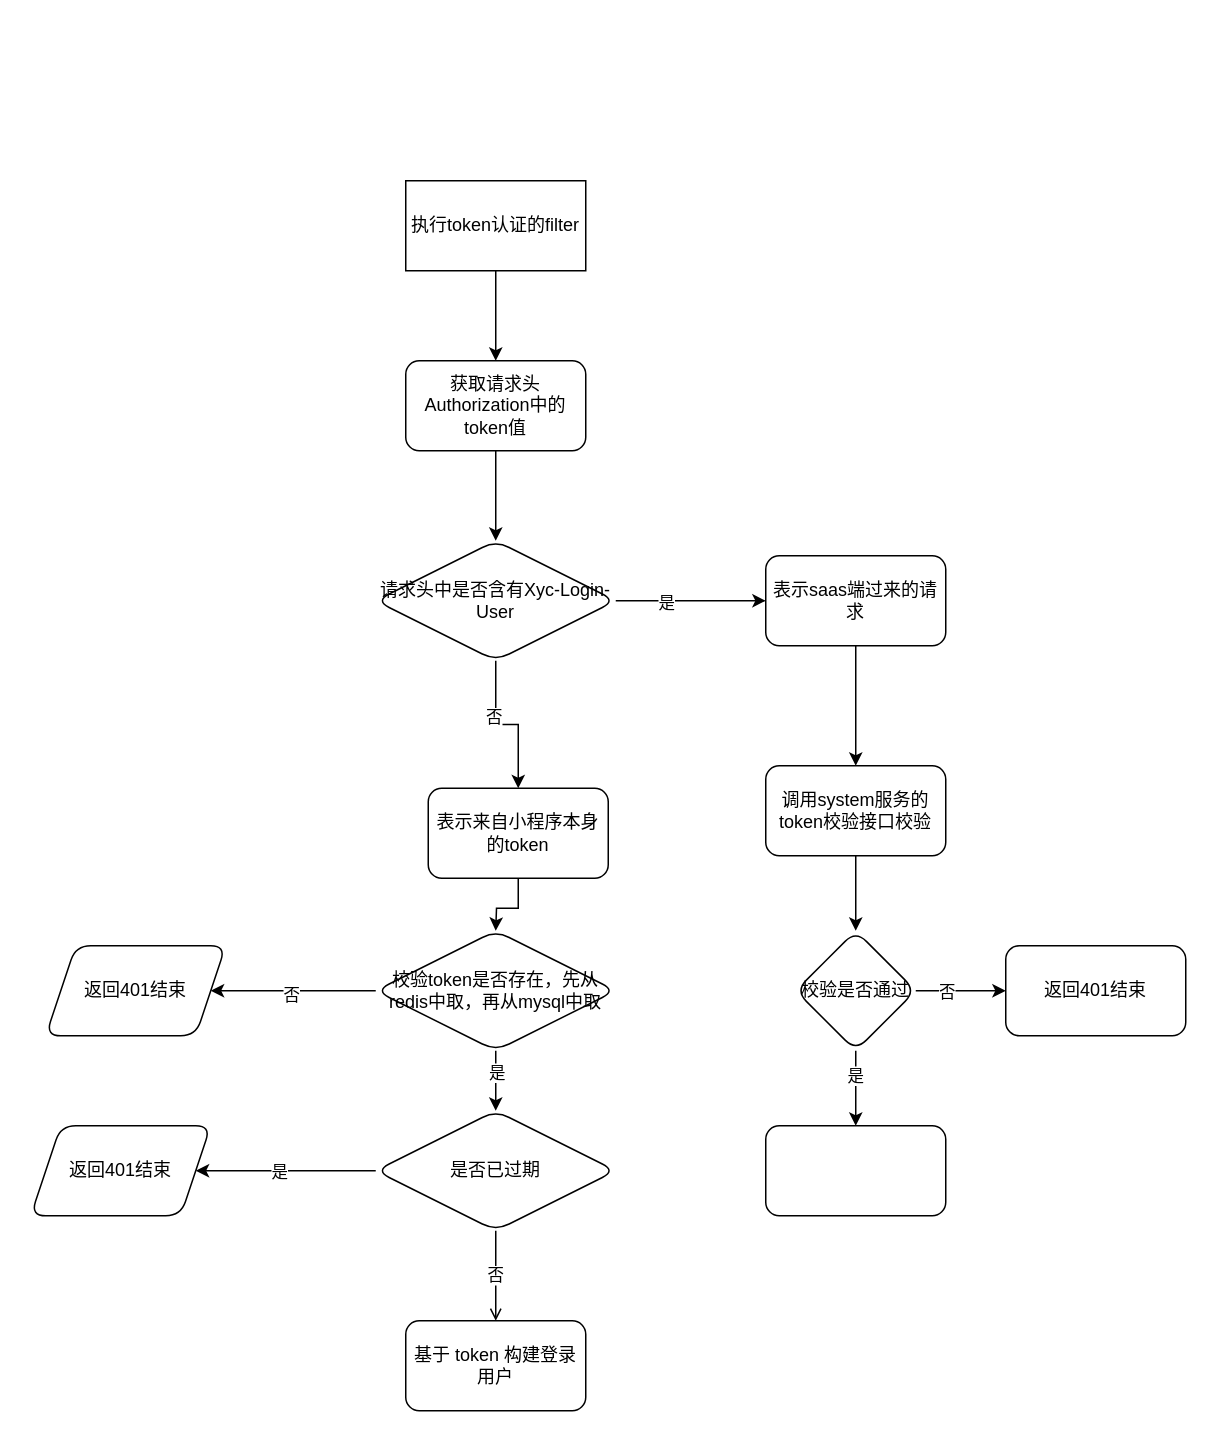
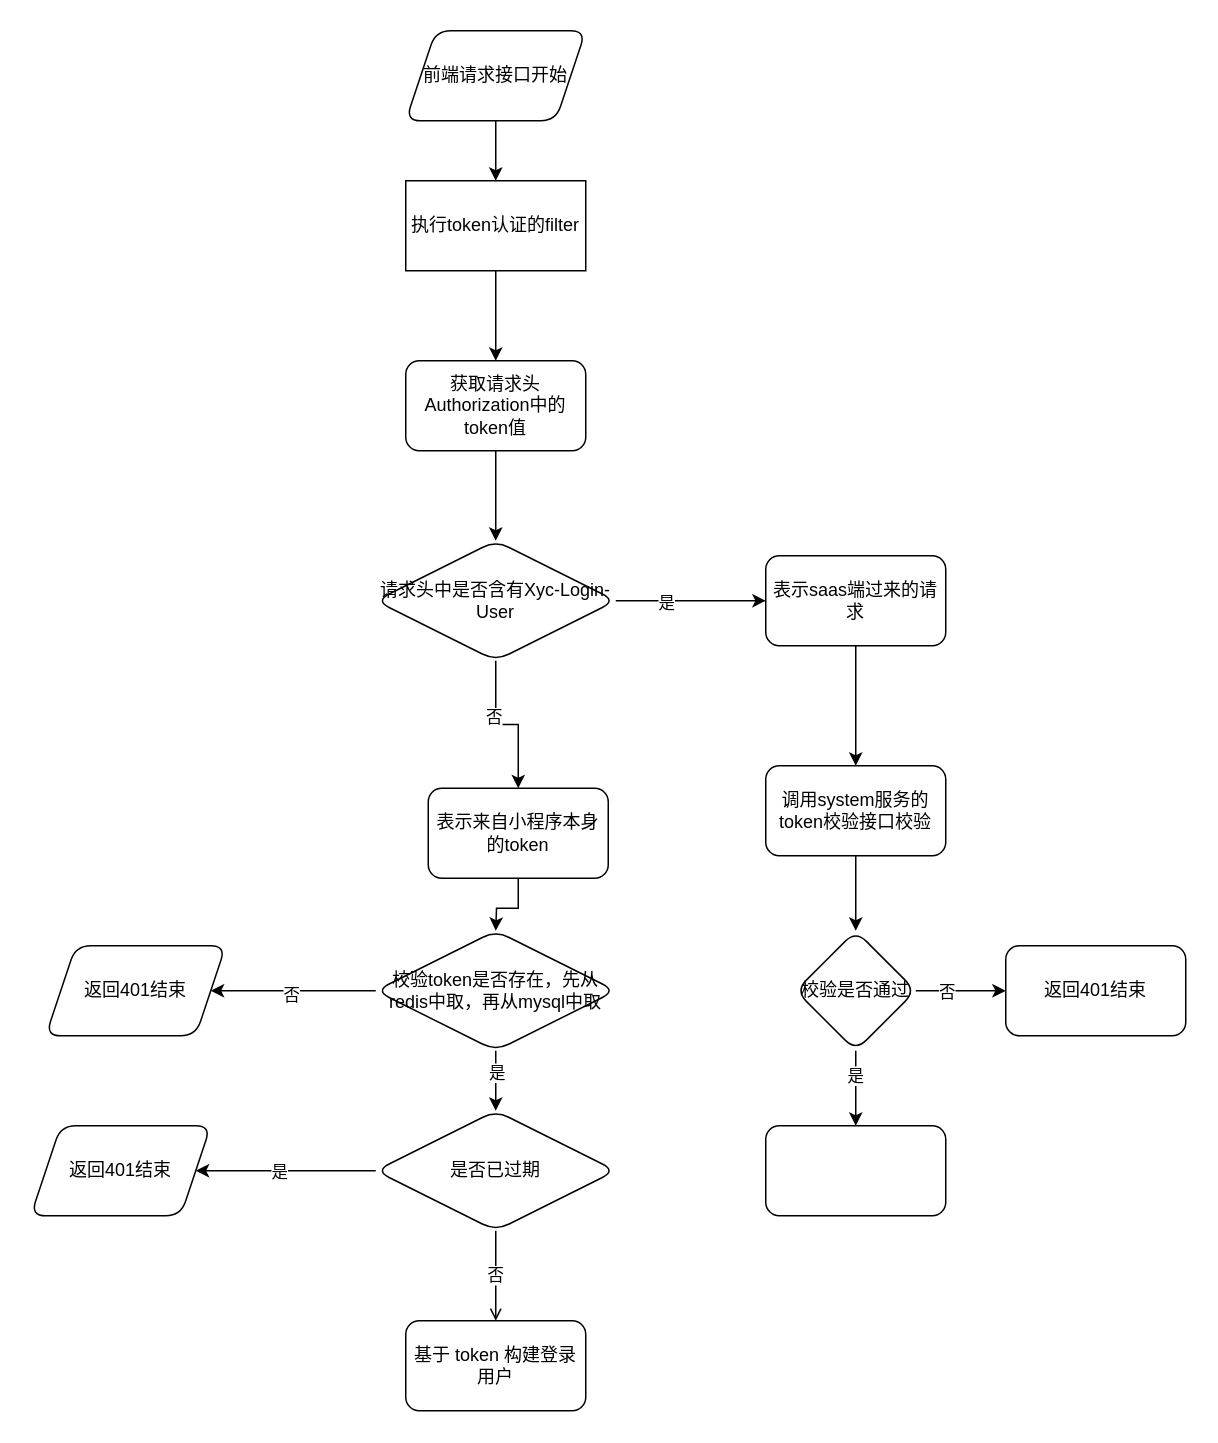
node "前端请求接口开始": added
edge "前端请求接口开始" -> "执行token认证的filter": added
